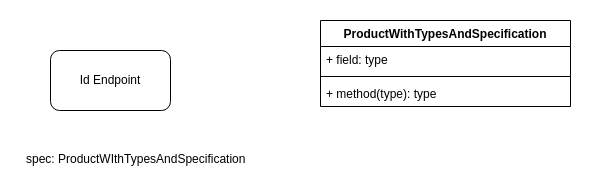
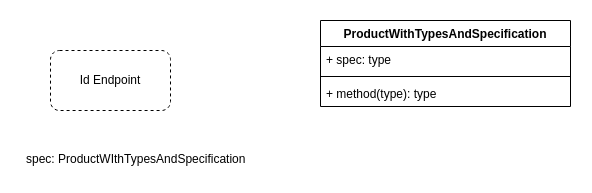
node "+ field: type": label "+ field: type" -> "+ spec: type"
node "Id Endpoint": style solid -> dashed
